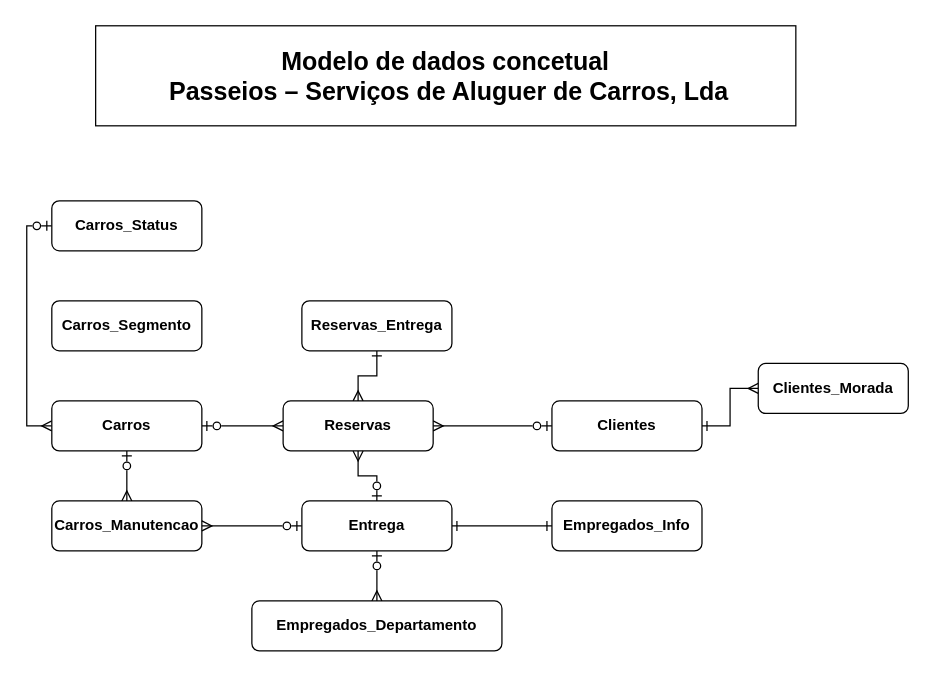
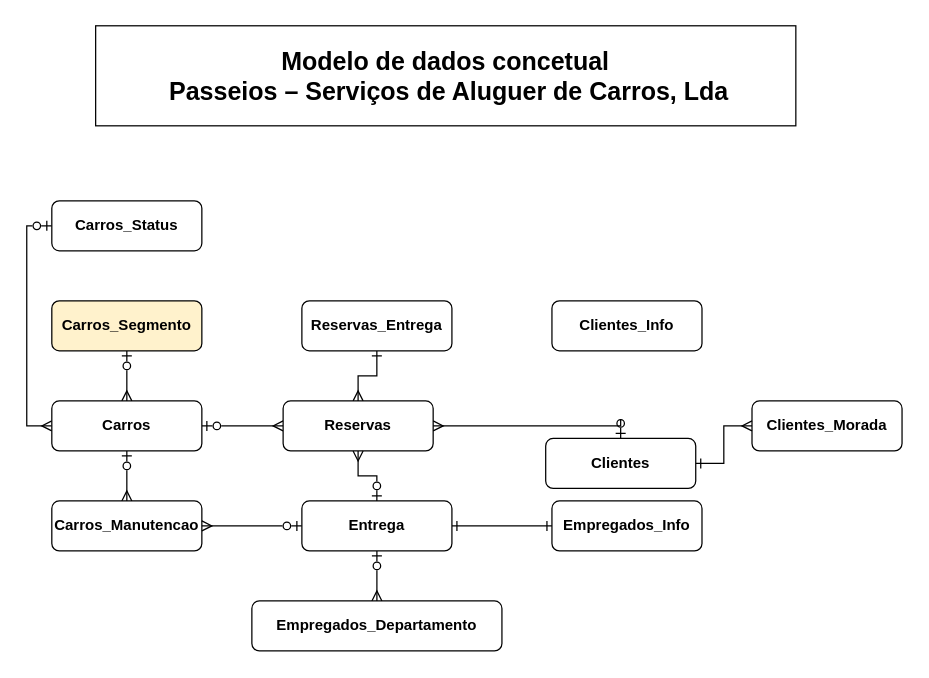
node "Carros_Segmento": fillcolor #ffffff -> #fff2cc
node "Clientes_Info": added
edge "Carros_Segmento" -- "Carros": added
node "Clientes_Morada": moved (833, 388) -> (827, 426)
node "Clientes": moved (627, 426) -> (621, 463)
